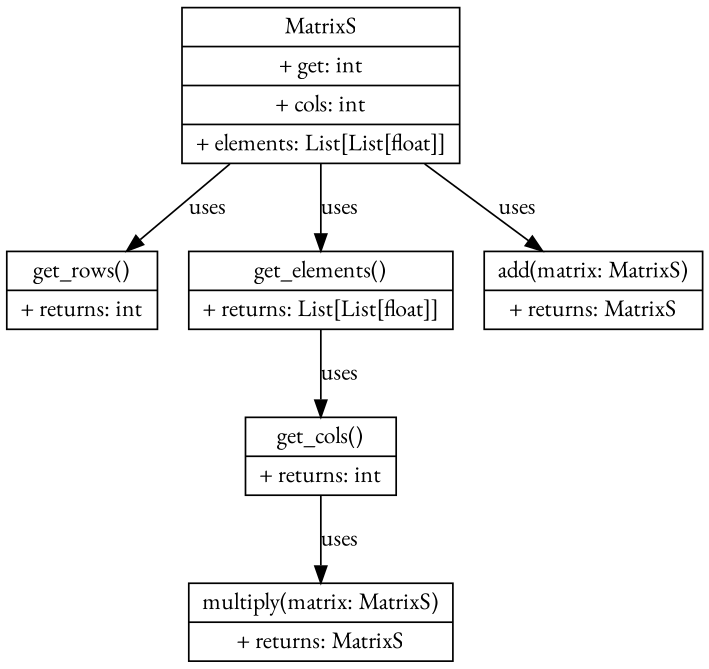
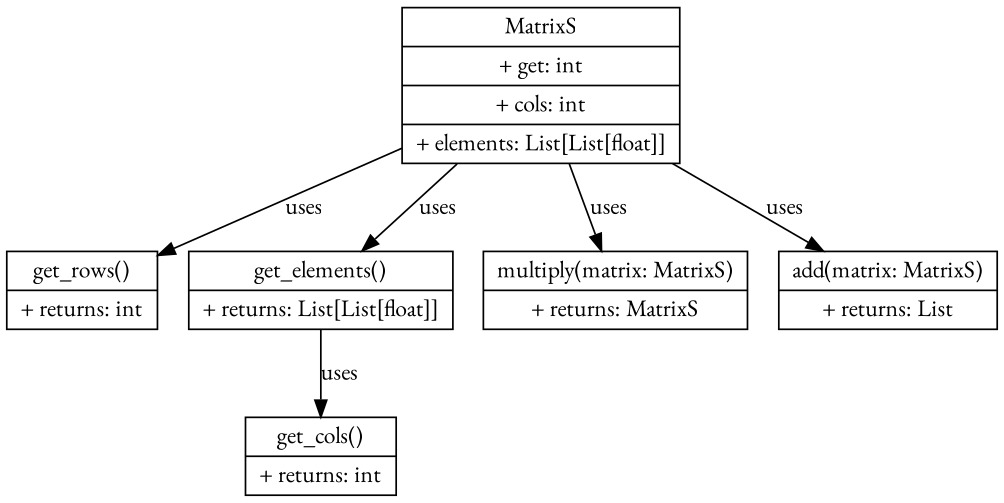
node "add(matrix: MatrixS)": text "+ returns: MatrixS" -> "+ returns: List"
edge "get_cols()" -> "multiply(matrix: MatrixS)": now "MatrixS" -> "multiply(matrix: MatrixS)"
